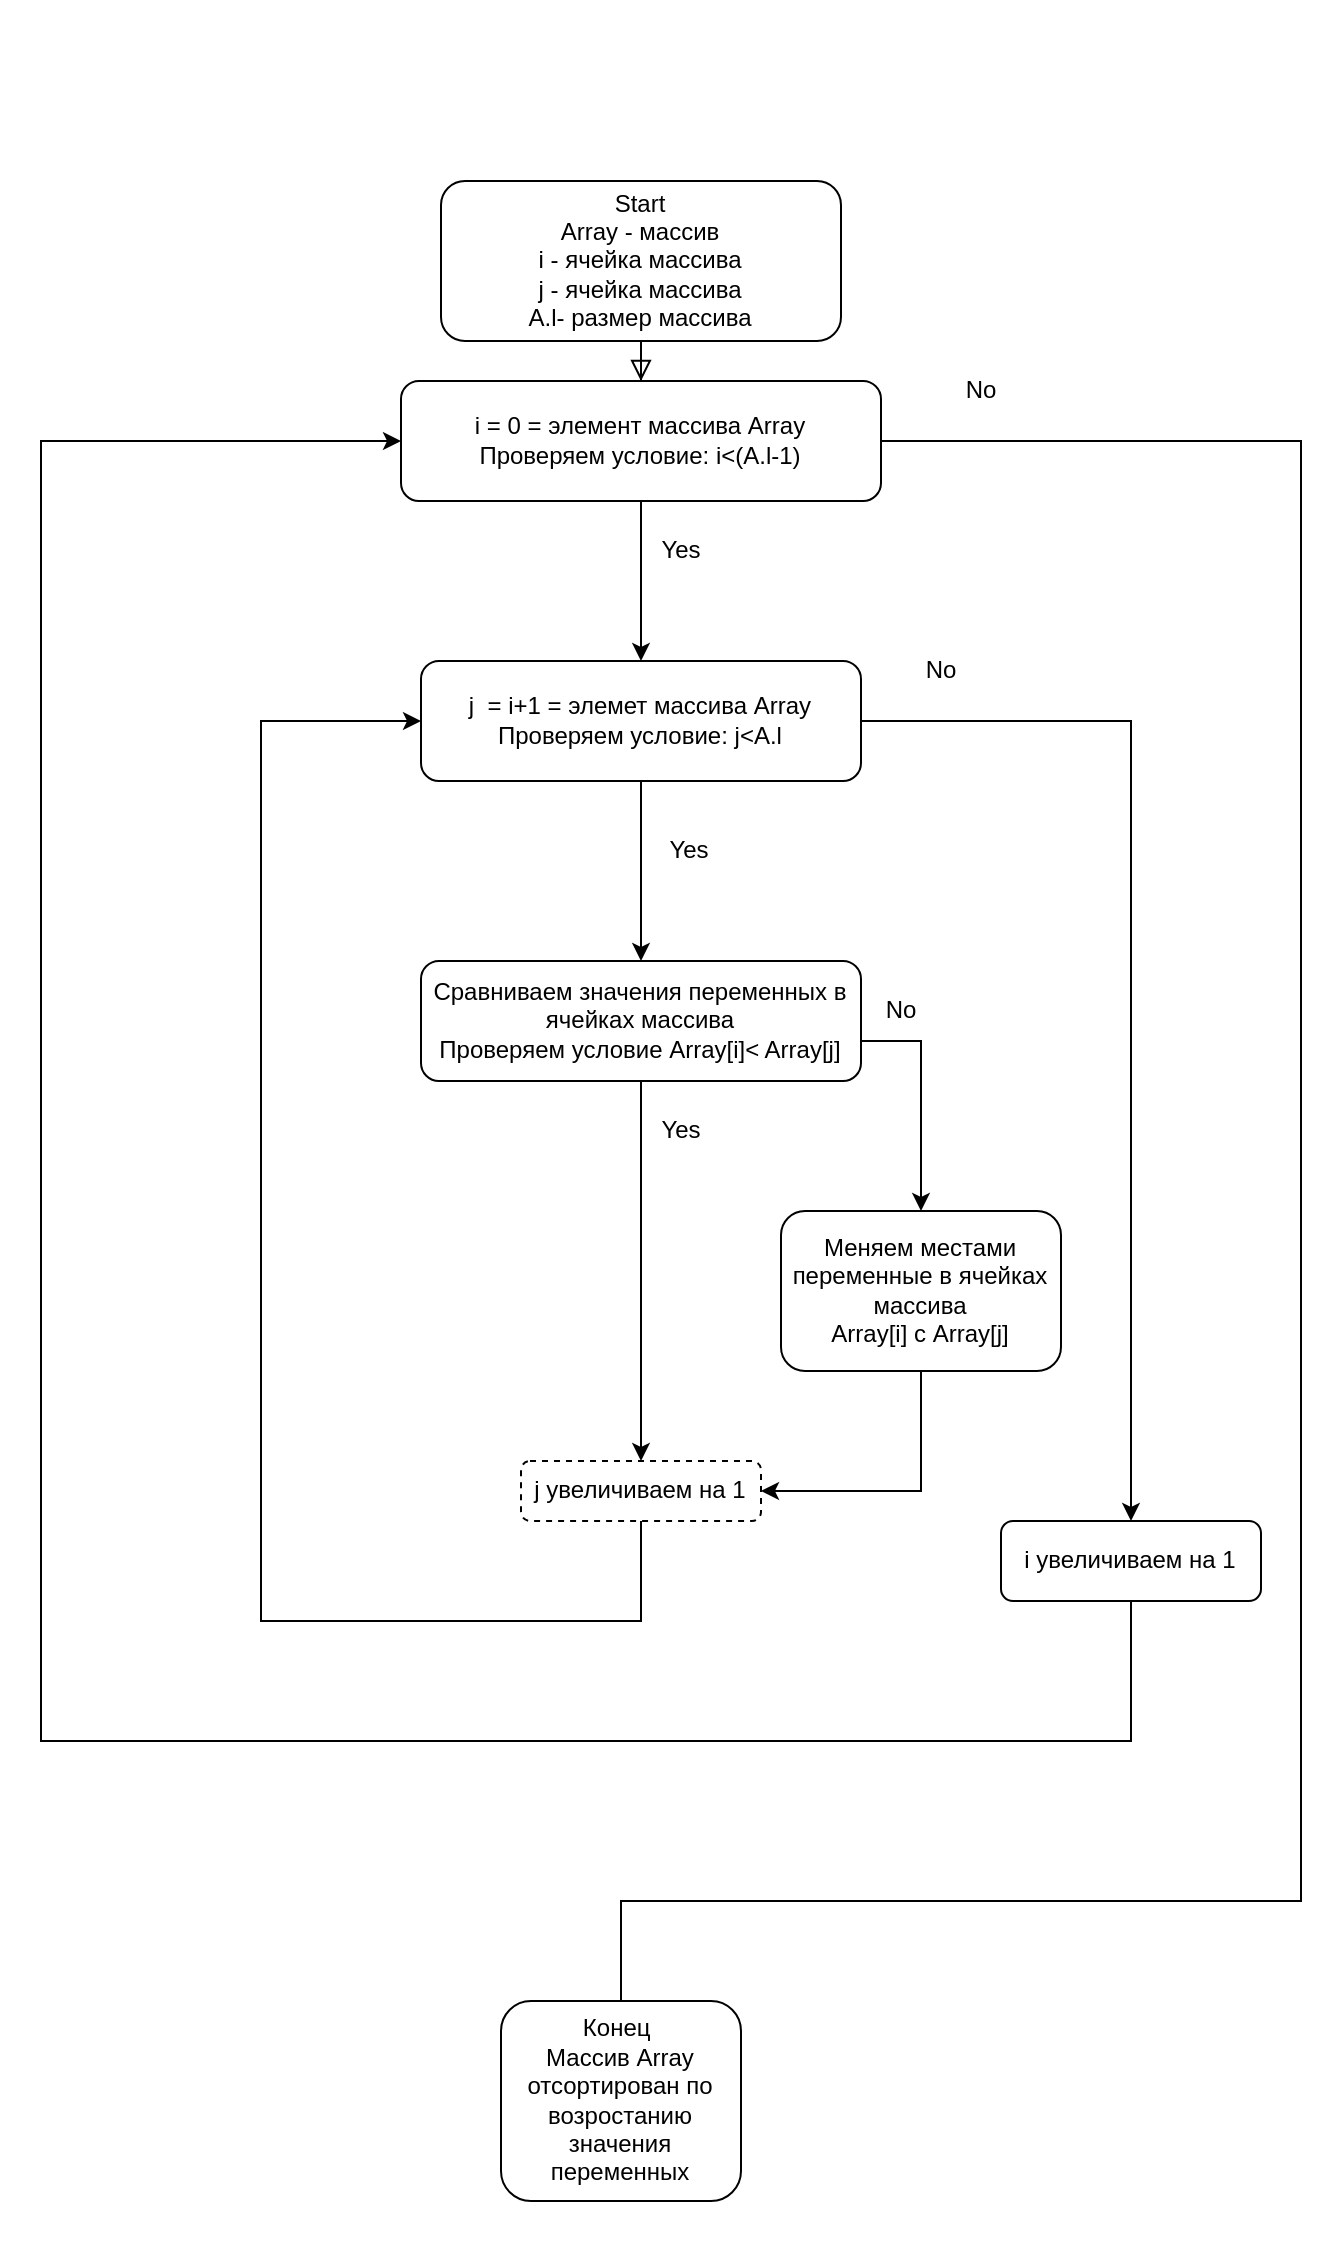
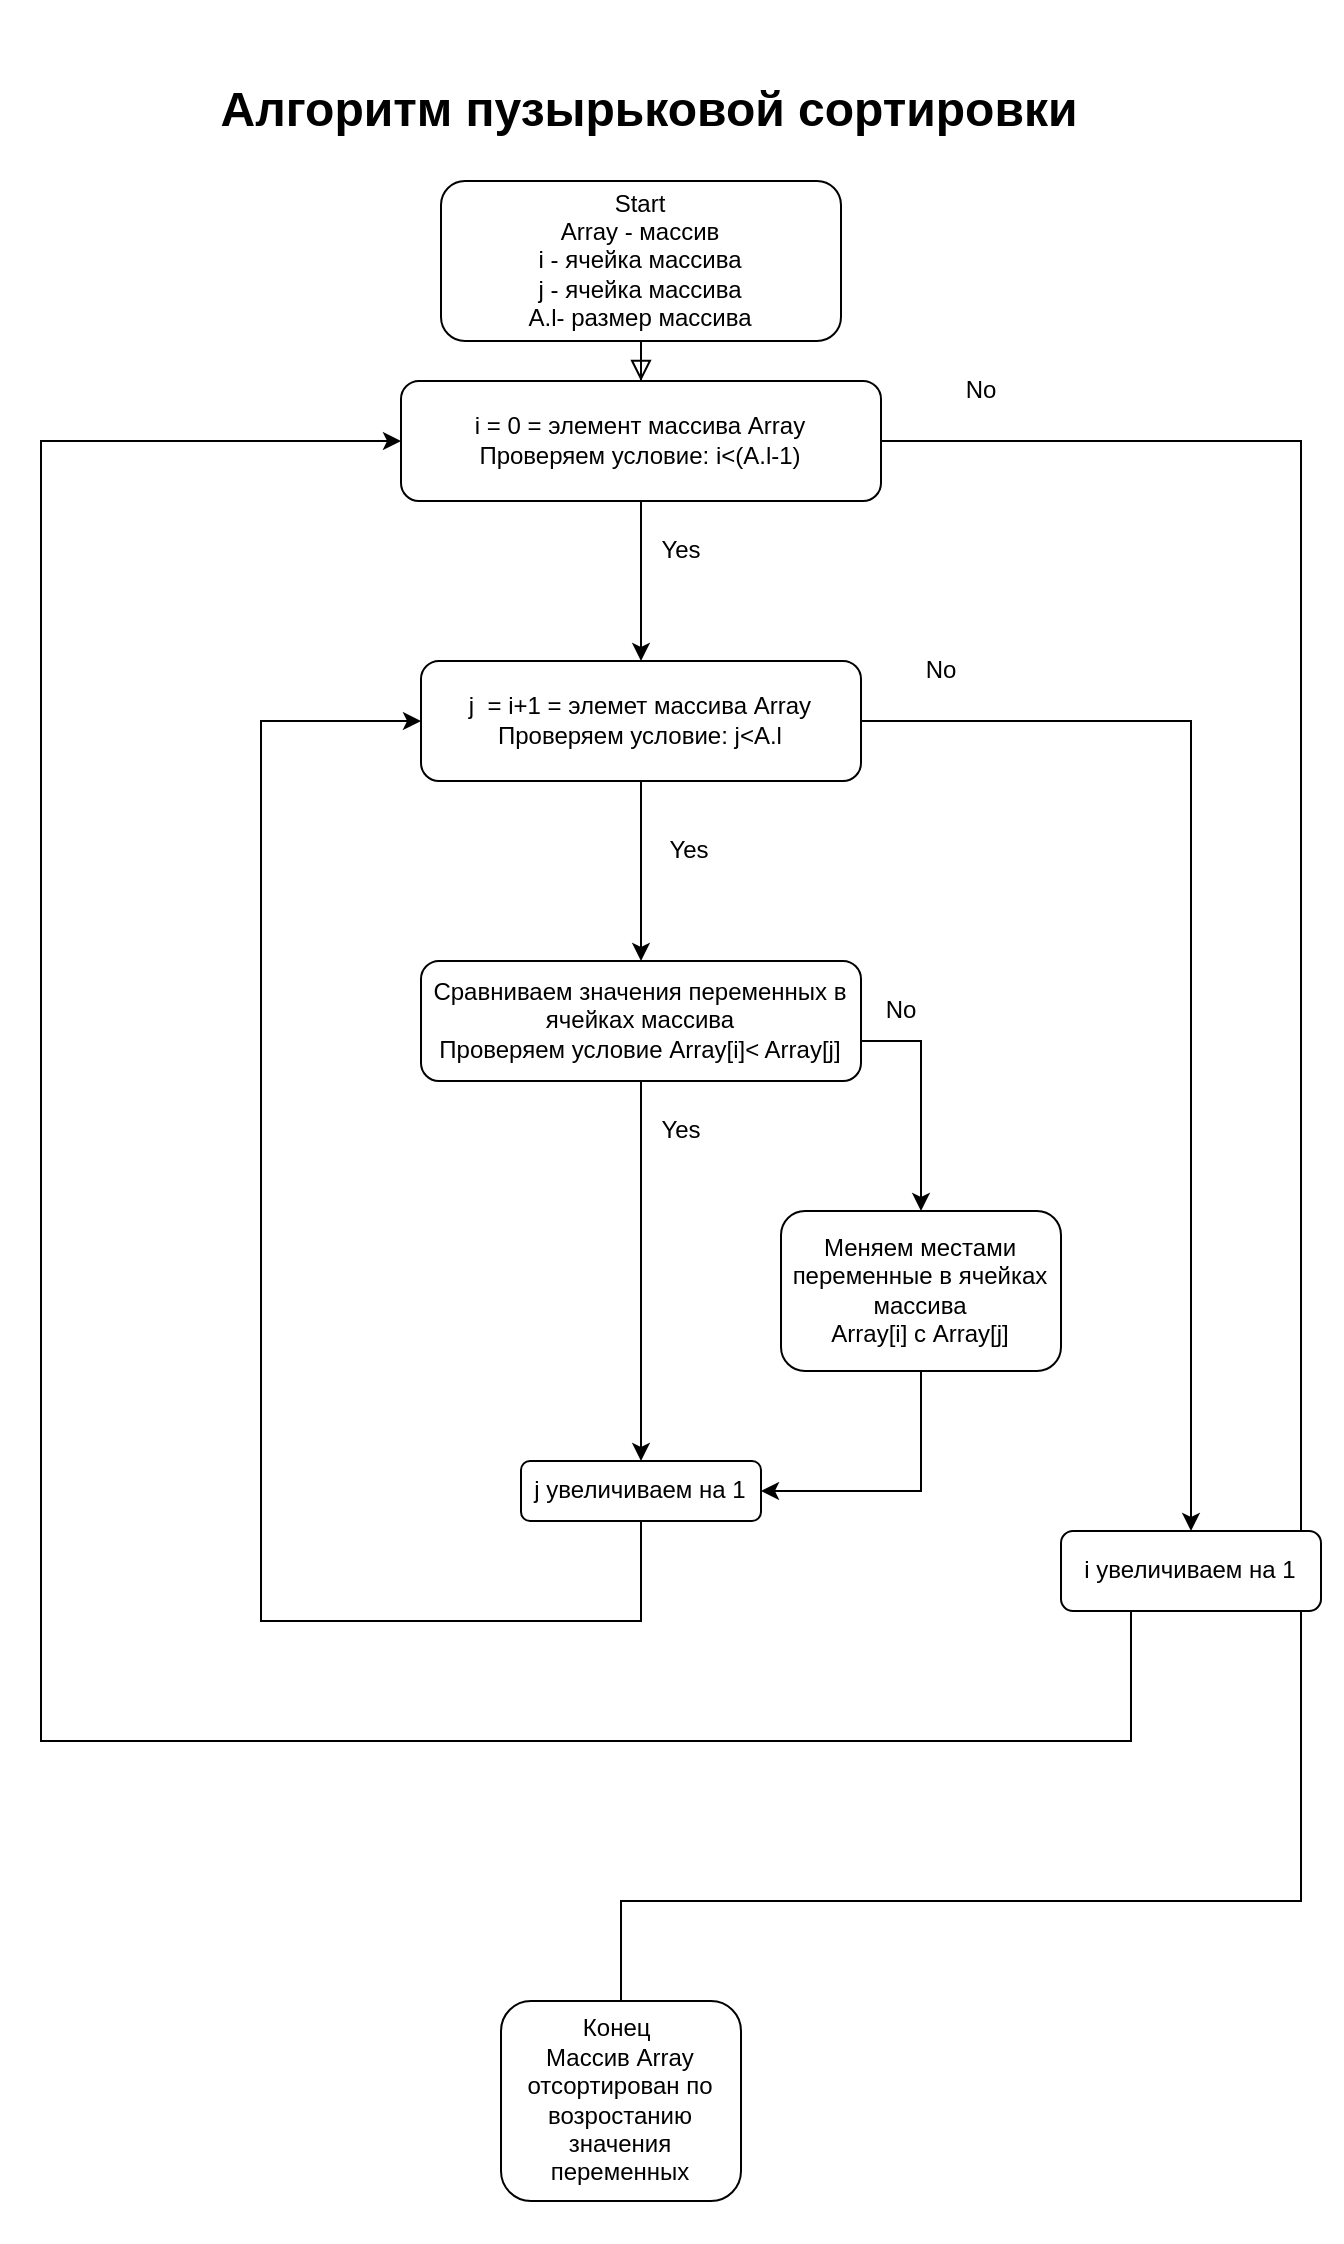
node "Алгоритм пузырьковой сортировки": added
node "j увеличиваем на 1": style dashed -> solid
node "i увеличиваем на 1": moved (1131, 1561) -> (1191, 1571)
